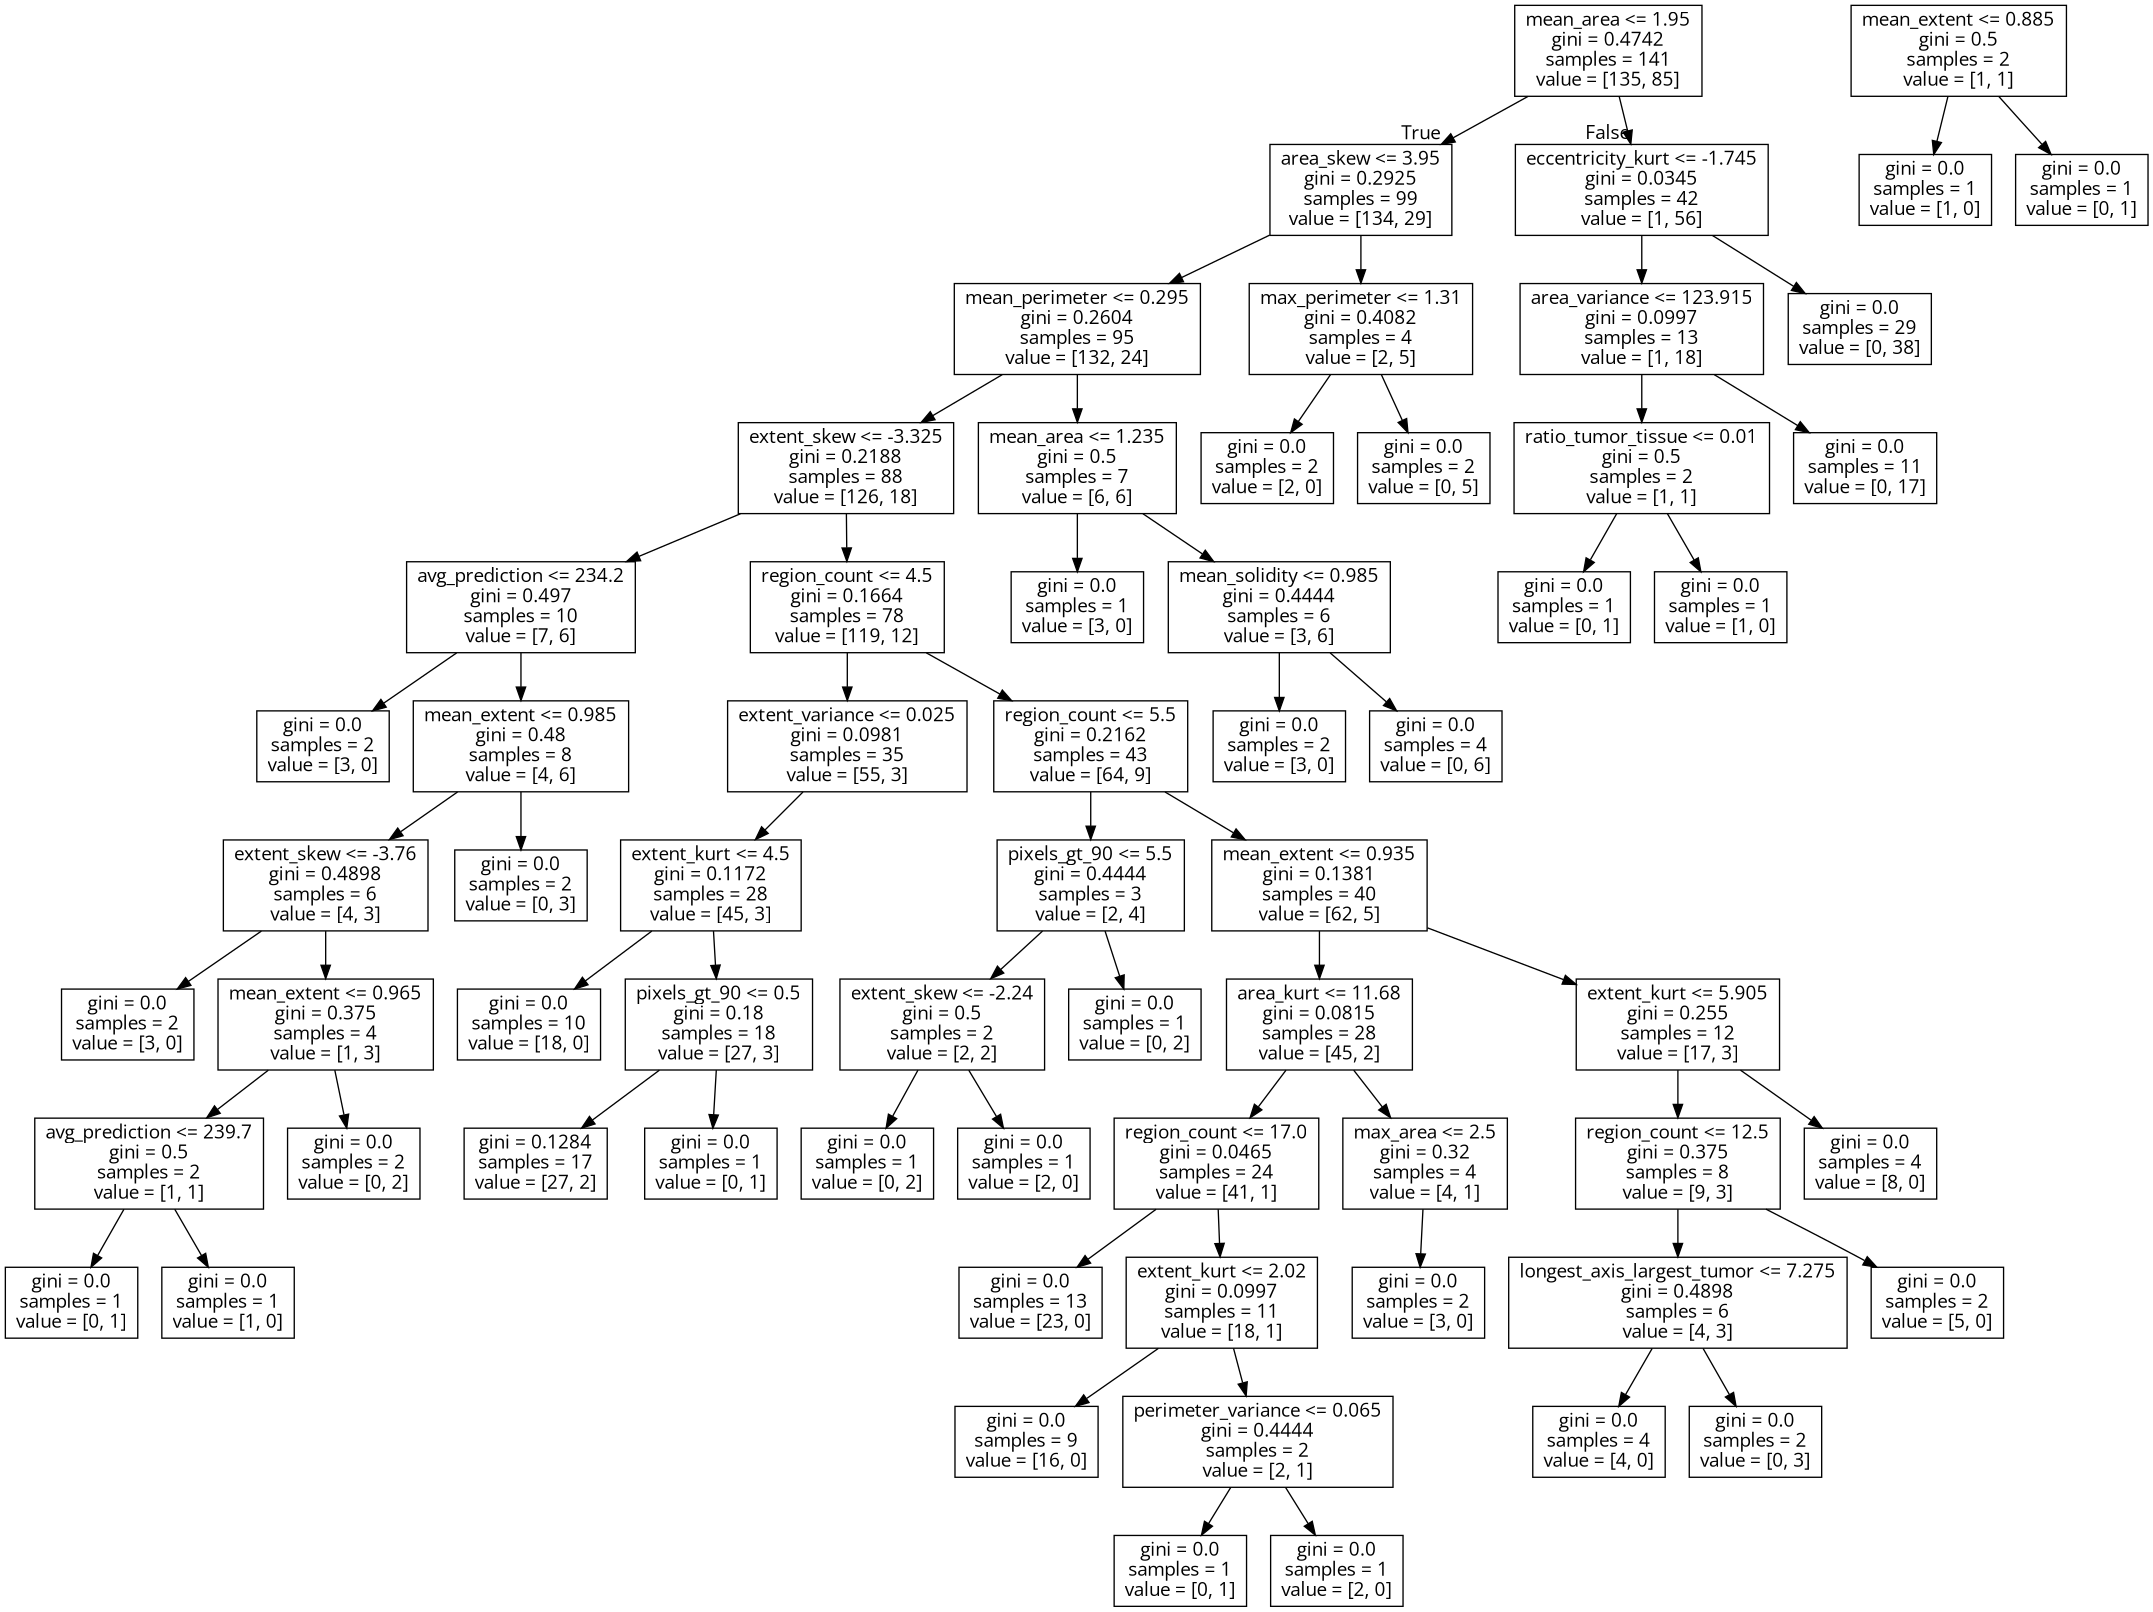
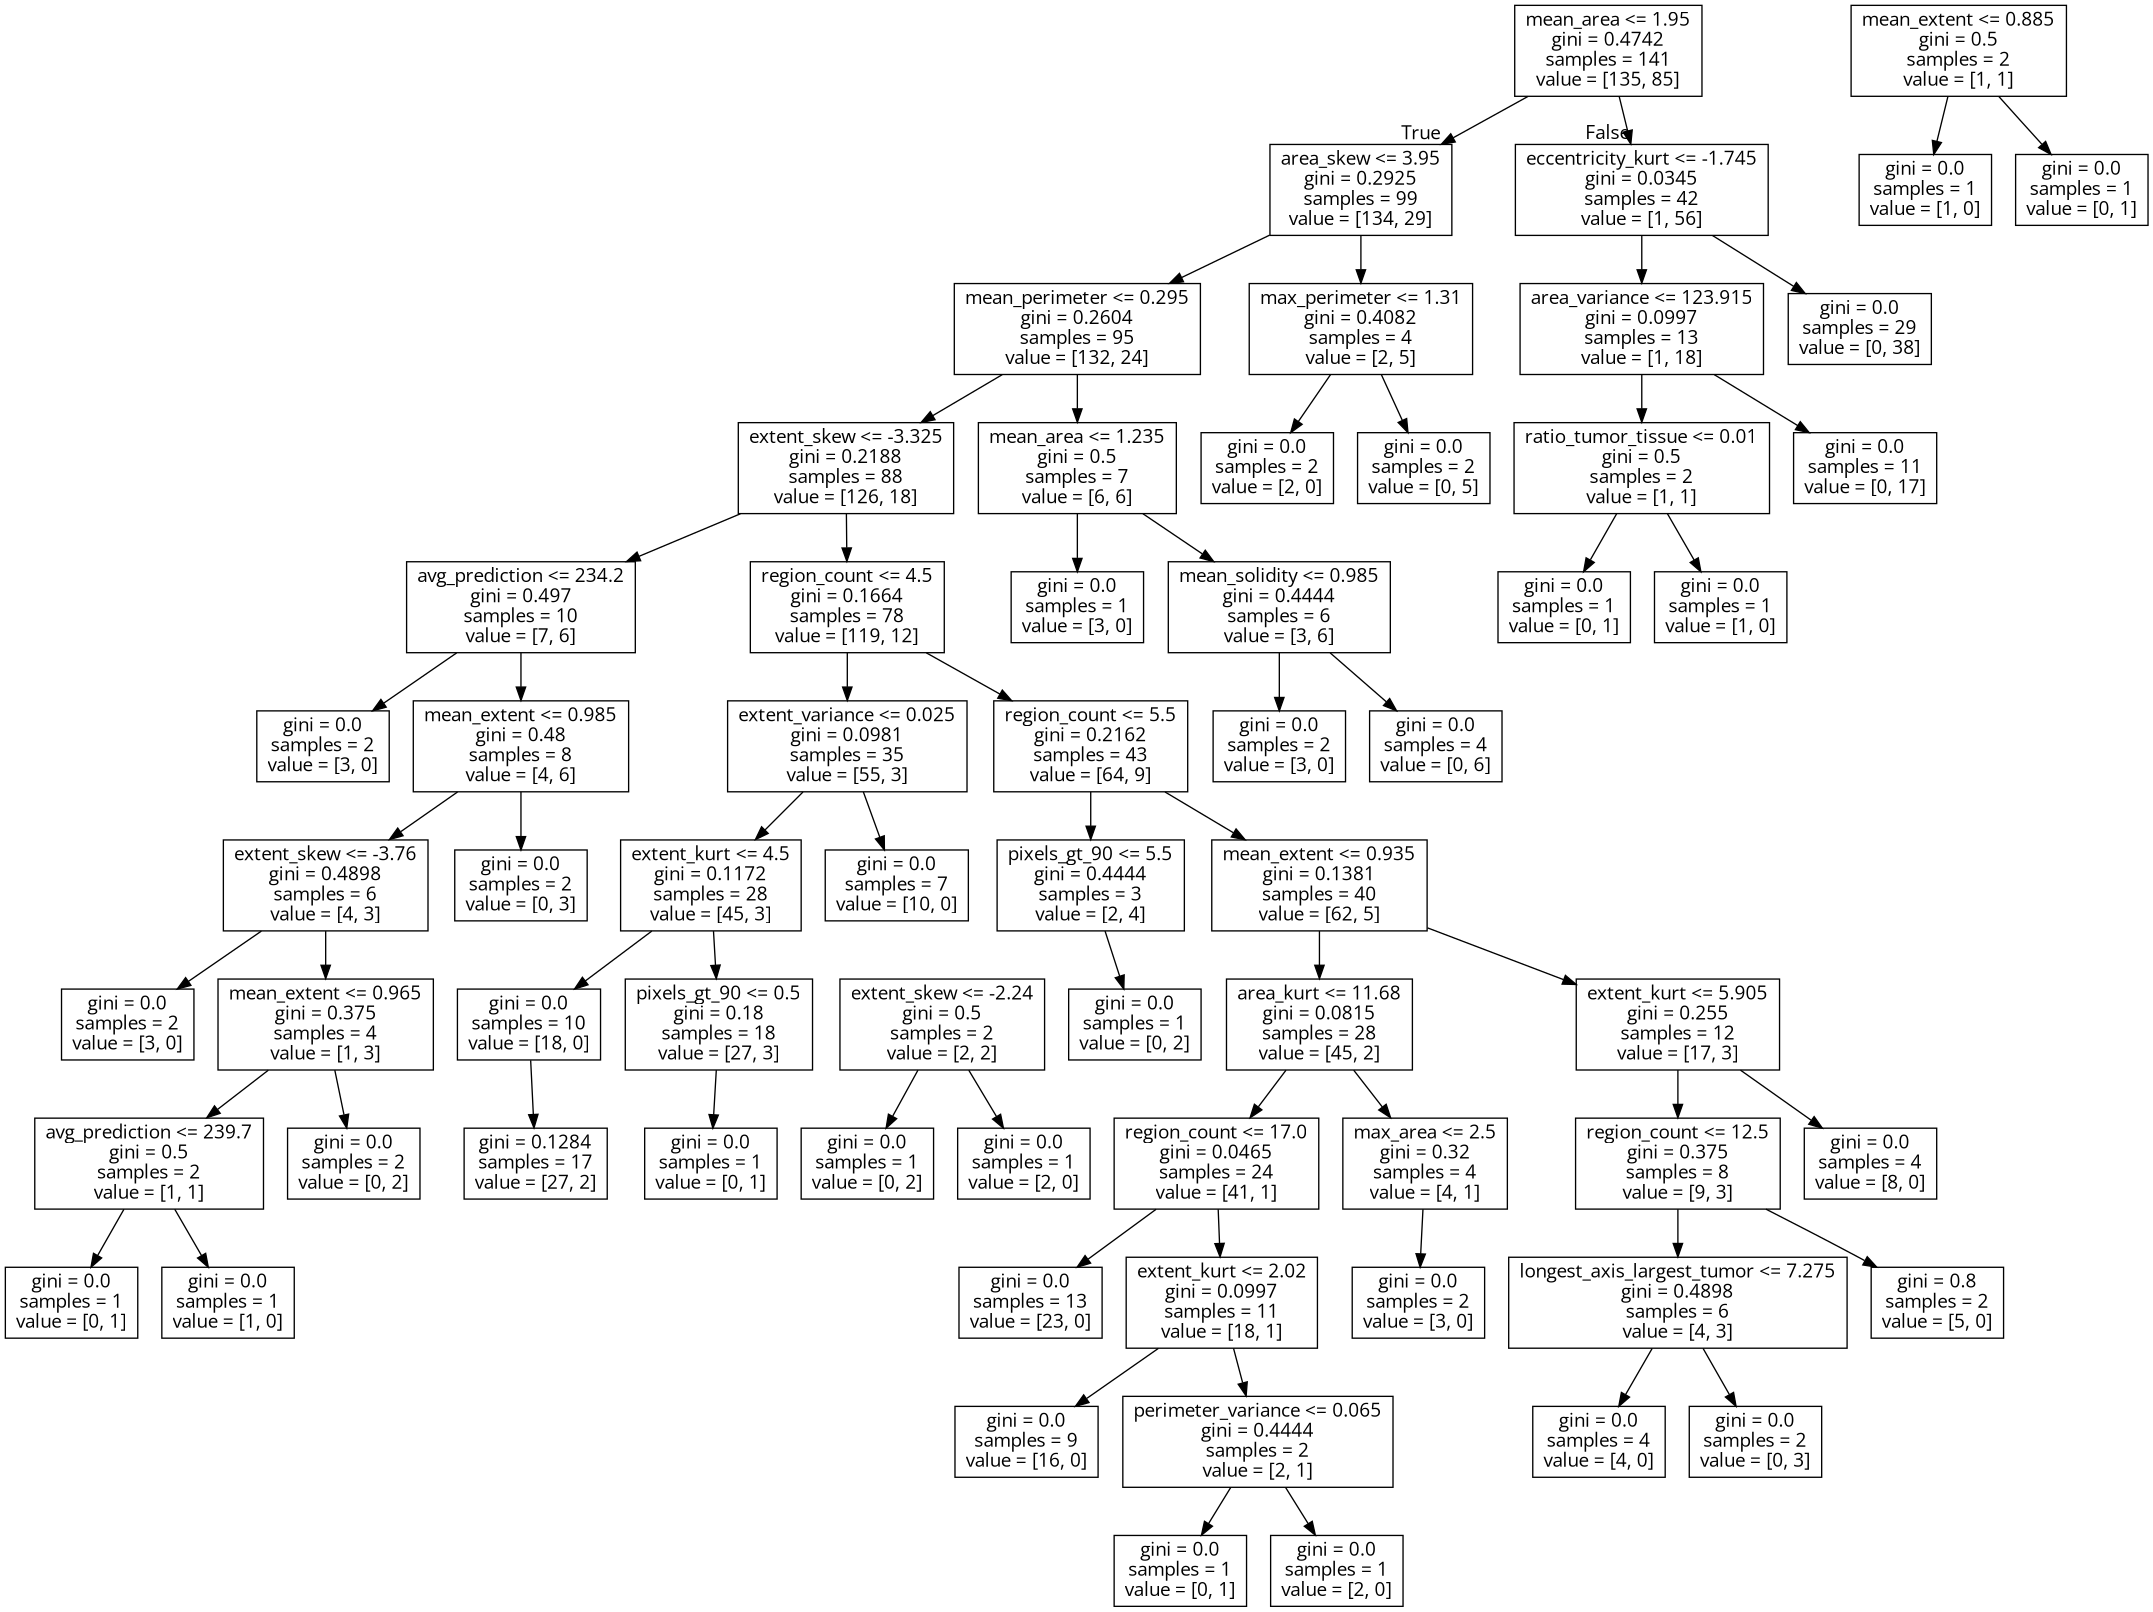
node "gini = 0.0 samples = 7 value = [10, 0]": added
edge "pixels_gt_90 <= 5.5 gini = 0.4444 samples = 3 value = [2, 4]" -> "extent_skew <= -2.24 gini = 0.5 samples = 2 value = [2, 2]": removed
edge "pixels_gt_90 <= 0.5 gini = 0.18 samples = 18 value = [27, 3]" -> "gini = 0.1284 samples = 17 value = [27, 2]": now "gini = 0.0 samples = 10 value = [18, 0]" -> "gini = 0.1284 samples = 17 value = [27, 2]"
node "gini = 0.0 samples = 2 value = [5, 0]": label "gini = 0.0 samples = 2 value = [5, 0]" -> "gini = 0.8 samples = 2 value = [5, 0]"
